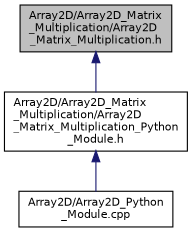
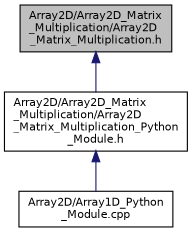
node "Array2D/Array2D_Python _Module.cpp": label "Array2D/Array2D_Python _Module.cpp" -> "Array2D/Array1D_Python _Module.cpp"
